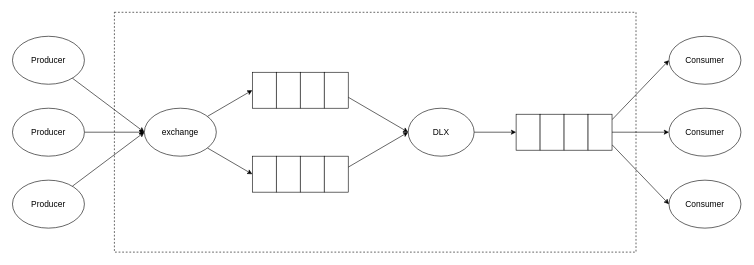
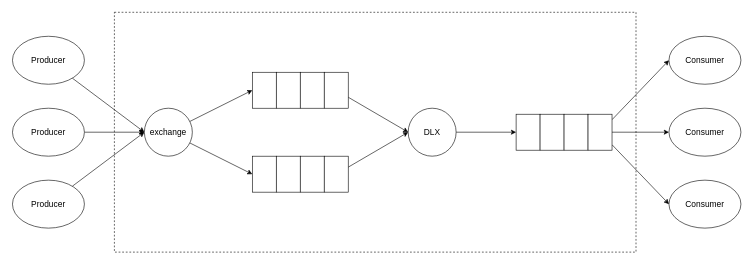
node "exchange": size 72x48 -> 48x48
node "DLX": size 66x48 -> 48x48
